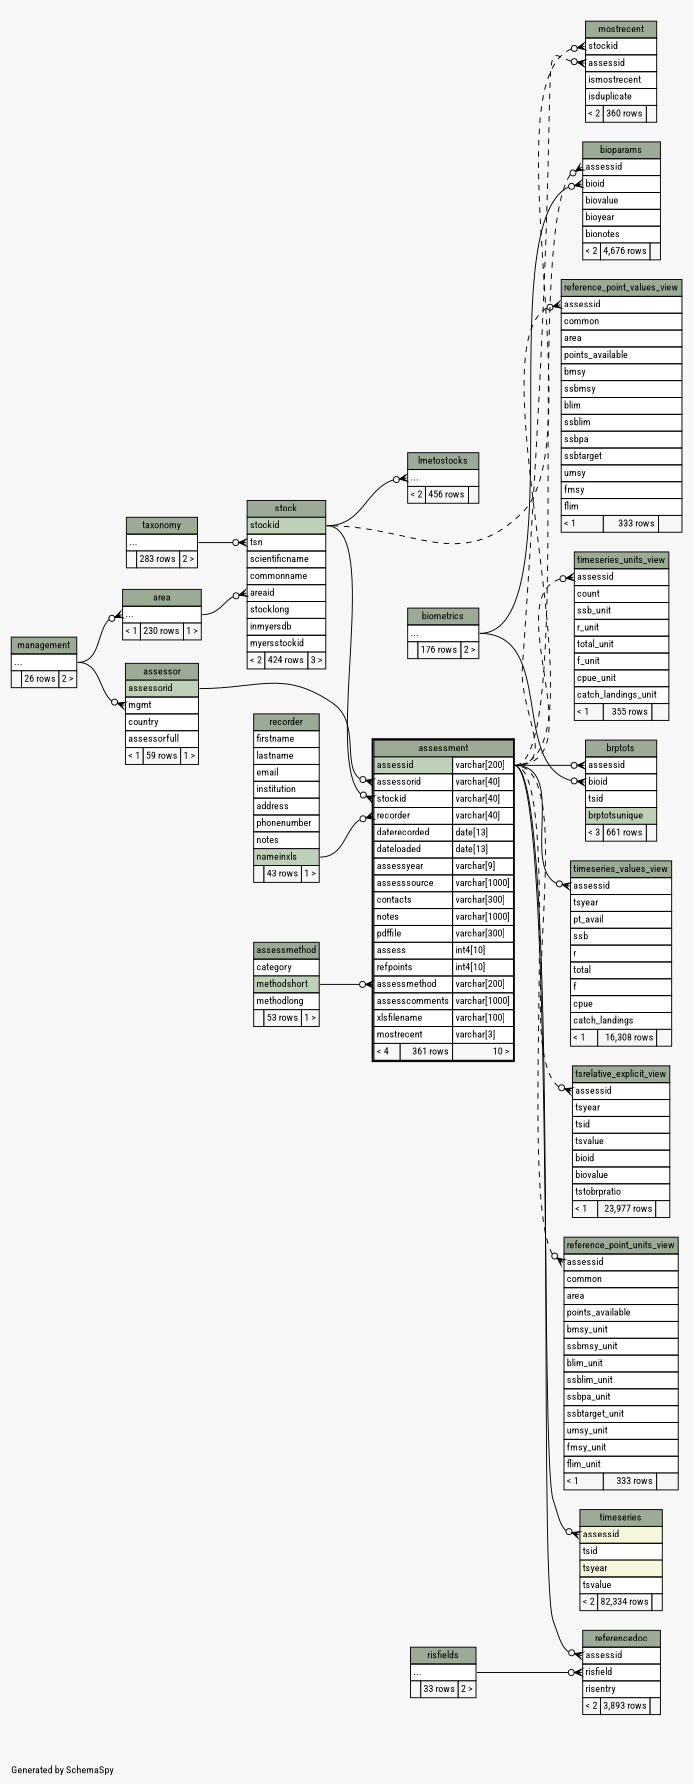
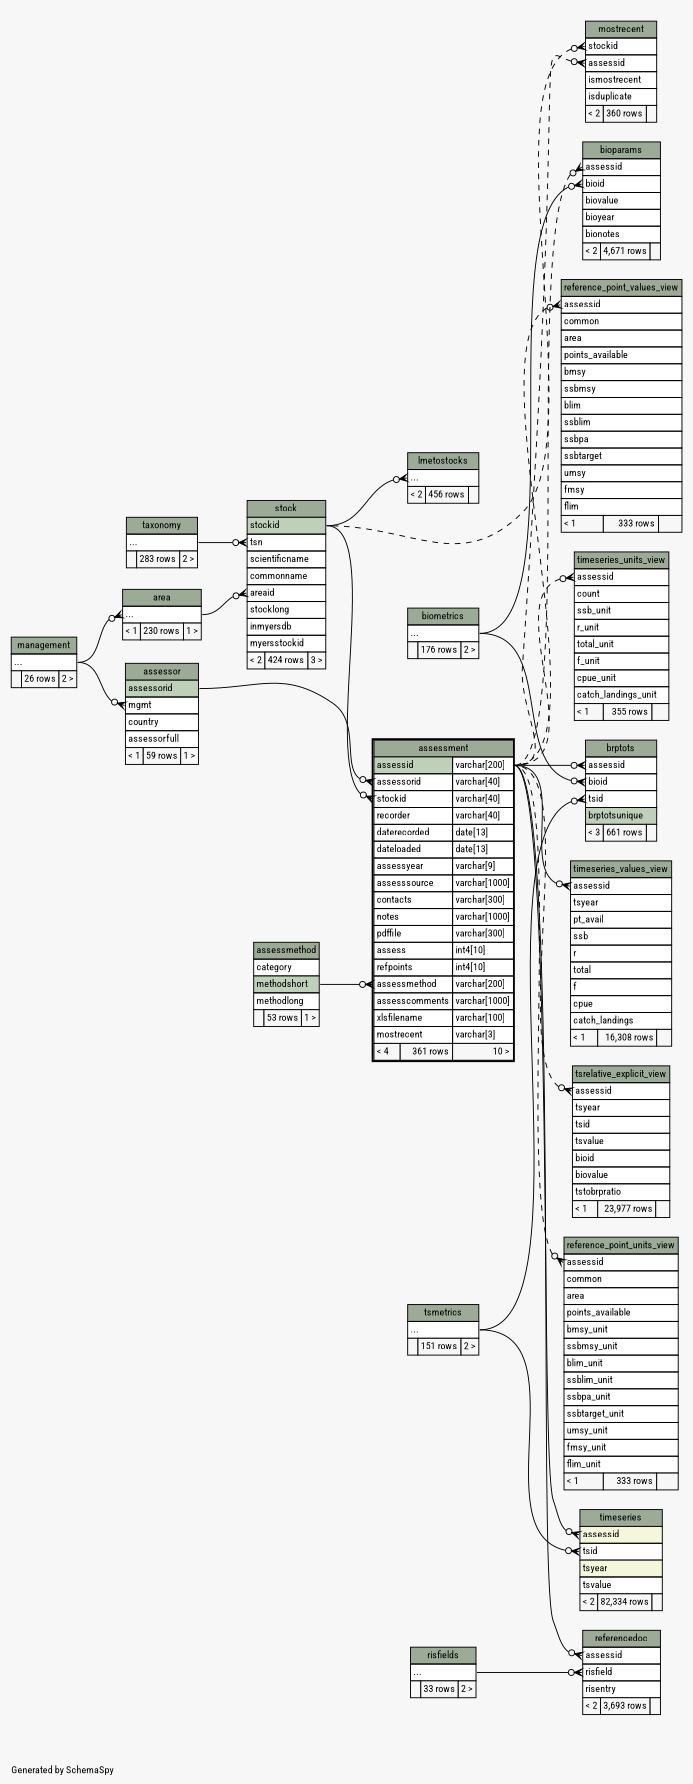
node "bioparams": text "4,676 rows" -> "4,671 rows"
node "recorder": removed
node "tsmetrics": added
node "referencedoc": text "3,893 rows" -> "3,693 rows"
